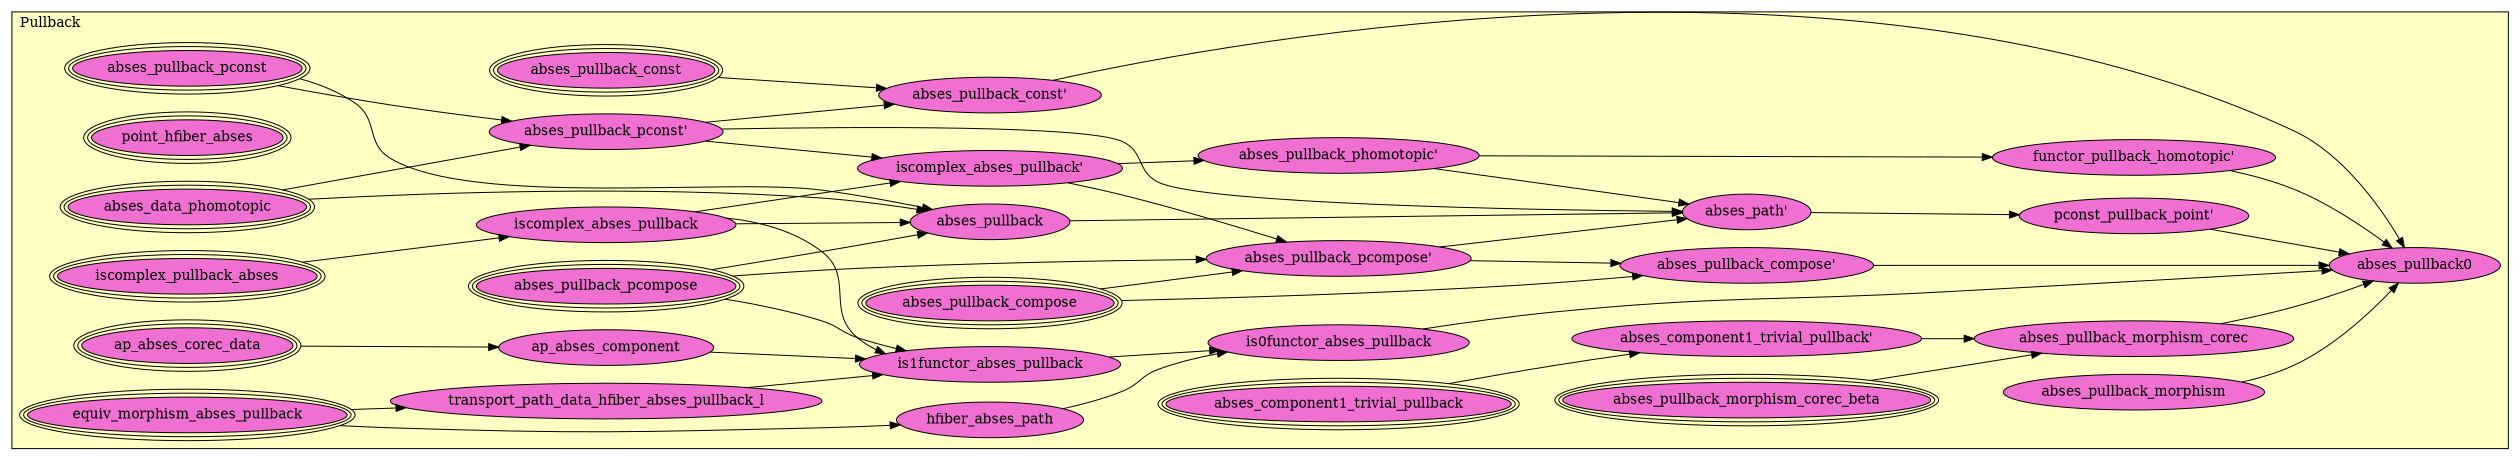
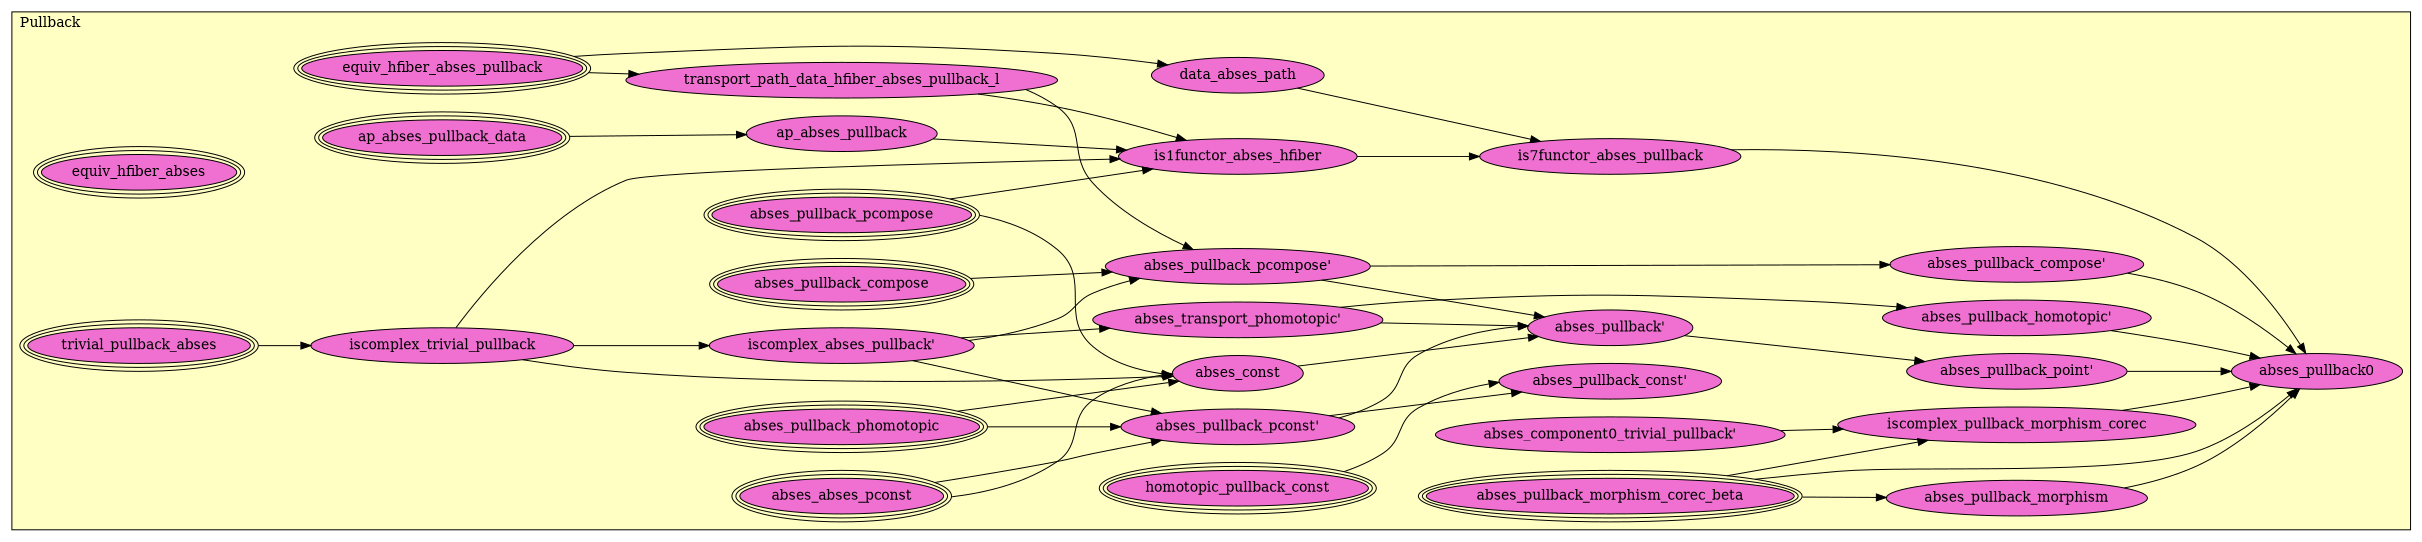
edge "abses_pullback_const'" -> "abses_pullback0": now "abses_pullback_morphism_corec_beta" -> "abses_pullback0"
node "abses_pullback_pconst": label "abses_pullback_pconst" -> "abses_abses_pconst"
node "abses_pullback_const": label "abses_pullback_const" -> "homotopic_pullback_const"
node "point_hfiber_abses": label "point_hfiber_abses" -> "equiv_hfiber_abses"
edge "abses_pullback_pconst'" -> "iscomplex_abses_pullback'": reversed
node "abses_pullback_phomotopic'": label "abses_pullback_phomotopic'" -> "abses_transport_phomotopic'"
node "functor_pullback_homotopic'": label "functor_pullback_homotopic'" -> "abses_pullback_homotopic'"
node "abses_data_phomotopic": label "abses_data_phomotopic" -> "abses_pullback_phomotopic"
node "abses_path'": label "abses_path'" -> "abses_pullback'"
node "pconst_pullback_point'": label "pconst_pullback_point'" -> "abses_pullback_point'"
node "abses_pullback": label "abses_pullback" -> "abses_const"
node "iscomplex_abses_pullback": label "iscomplex_abses_pullback" -> "iscomplex_trivial_pullback"
edge "abses_pullback_pcompose" -> "abses_pullback_pcompose'": now "transport_path_data_hfiber_abses_pullback_l" -> "abses_pullback_pcompose'"
node "iscomplex_pullback_abses": label "iscomplex_pullback_abses" -> "trivial_pullback_abses"
edge "abses_pullback_compose" -> "abses_pullback_compose'": removed
node "abses_component1_trivial_pullback'": label "abses_component1_trivial_pullback'" -> "abses_component0_trivial_pullback'"
node "abses_pullback_morphism_corec": label "abses_pullback_morphism_corec" -> "iscomplex_pullback_morphism_corec"
node "is0functor_abses_pullback": label "is0functor_abses_pullback" -> "is7functor_abses_pullback"
node "ap_abses_corec_data": label "ap_abses_corec_data" -> "ap_abses_pullback_data"
node "ap_abses_component": label "ap_abses_component" -> "ap_abses_pullback"
node "is1functor_abses_pullback": label "is1functor_abses_pullback" -> "is1functor_abses_hfiber"
node "abses_component1_trivial_pullback": removed
node "equiv_morphism_abses_pullback": label "equiv_morphism_abses_pullback" -> "equiv_hfiber_abses_pullback"
node "hfiber_abses_path": label "hfiber_abses_path" -> "data_abses_path"
edge "abses_pullback_morphism_corec_beta" -> "abses_pullback_morphism": added
